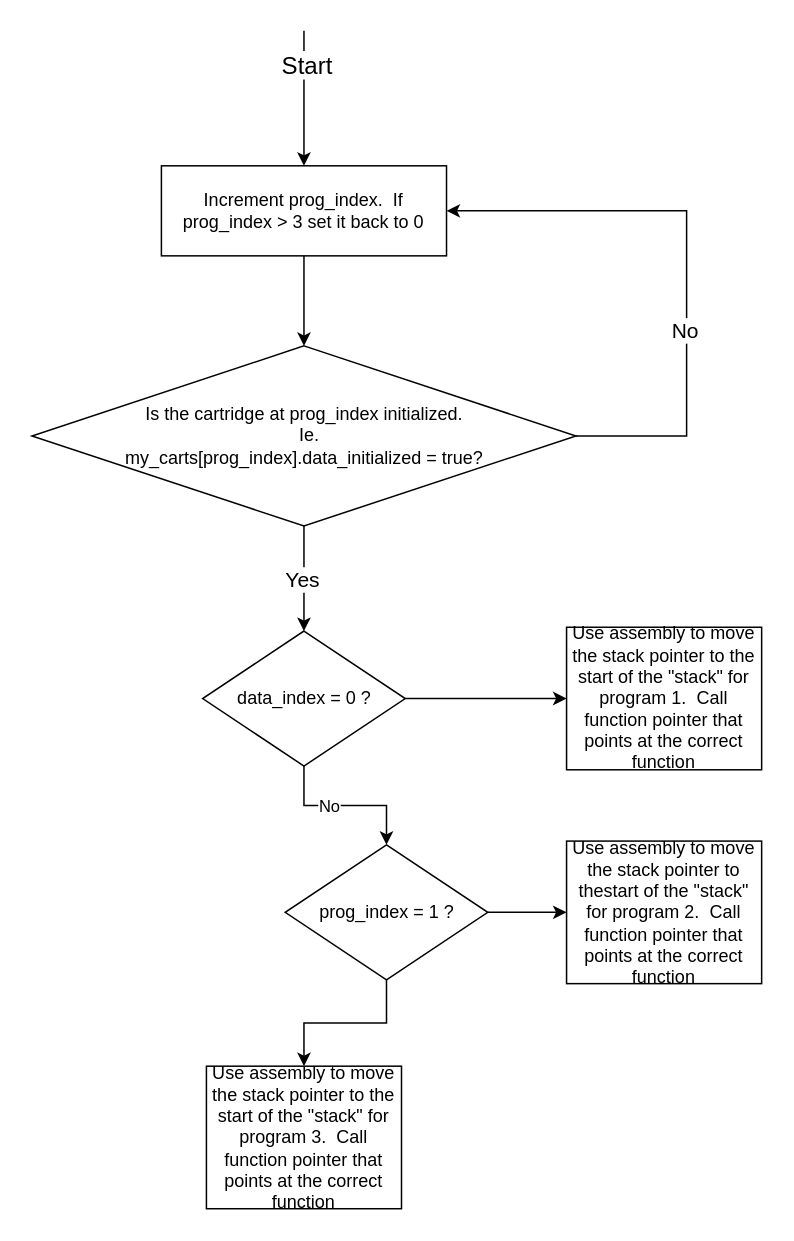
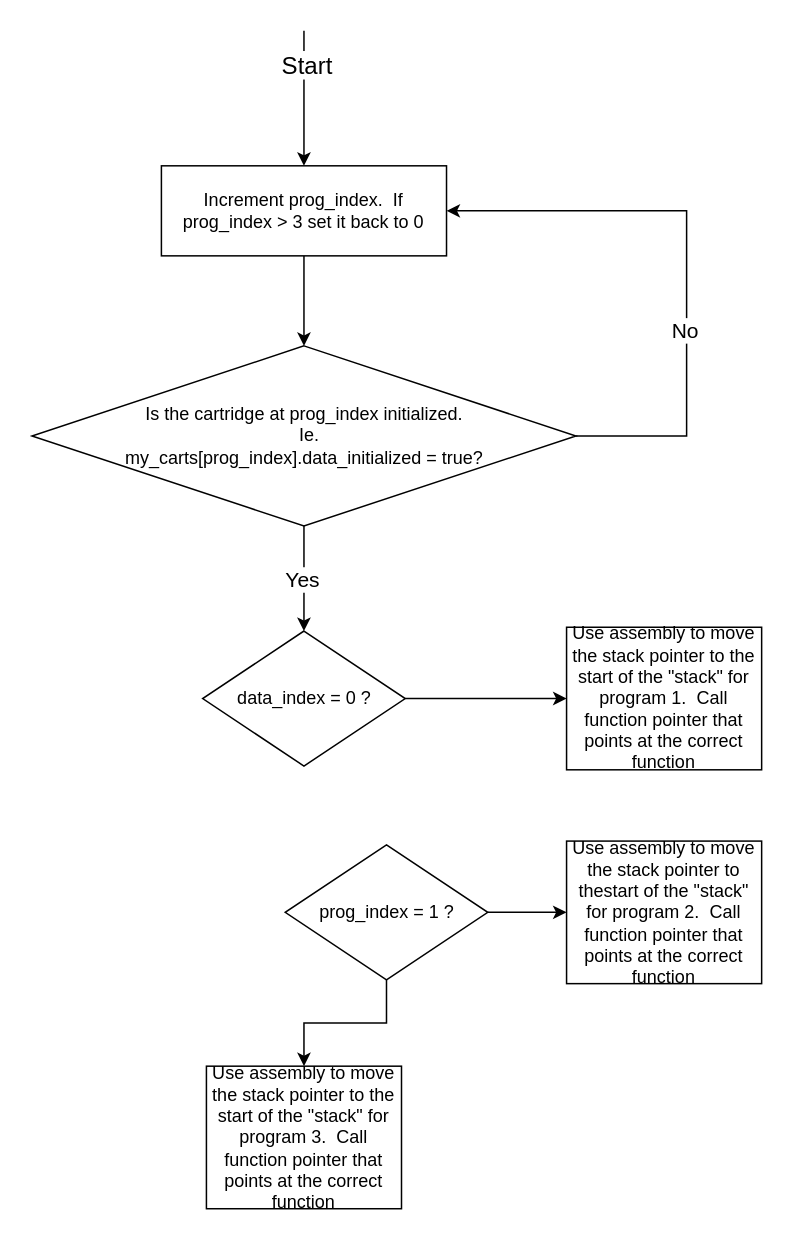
edge "data_index = 0 ?" -> "prog_index = 1 ?": removed, label "No"
